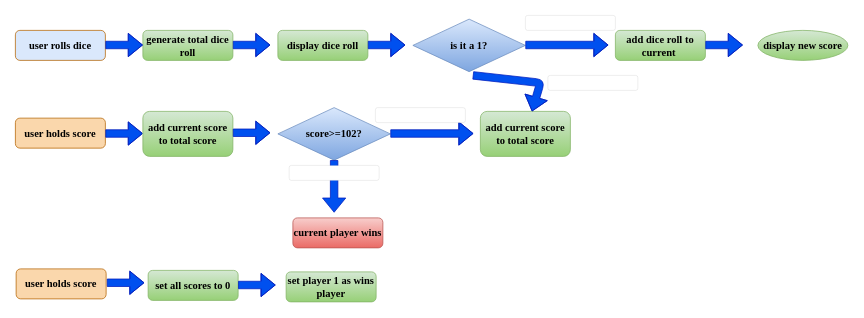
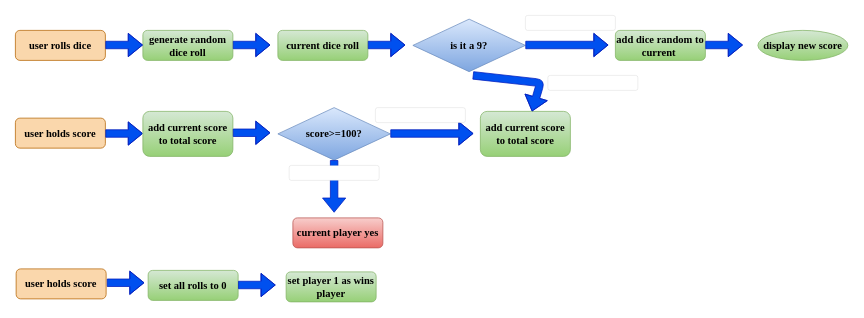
node "user rolls dice": fillcolor #dae8fc -> #fad7ac
node "generate total dice roll": label "generate total dice roll" -> "generate random dice roll"
node "display dice roll": label "display dice roll" -> "current dice roll"
node "is it a 1?": label "is it a 1?" -> "is it a 9?"
node "add dice roll to current": label "add dice roll to current" -> "add dice random to current"
node "score>=102?": label "score>=102?" -> "score>=100?"
node "current player wins": label "current player wins" -> "current player yes"
node "set all scores to 0": label "set all scores to 0" -> "set all rolls to 0"
